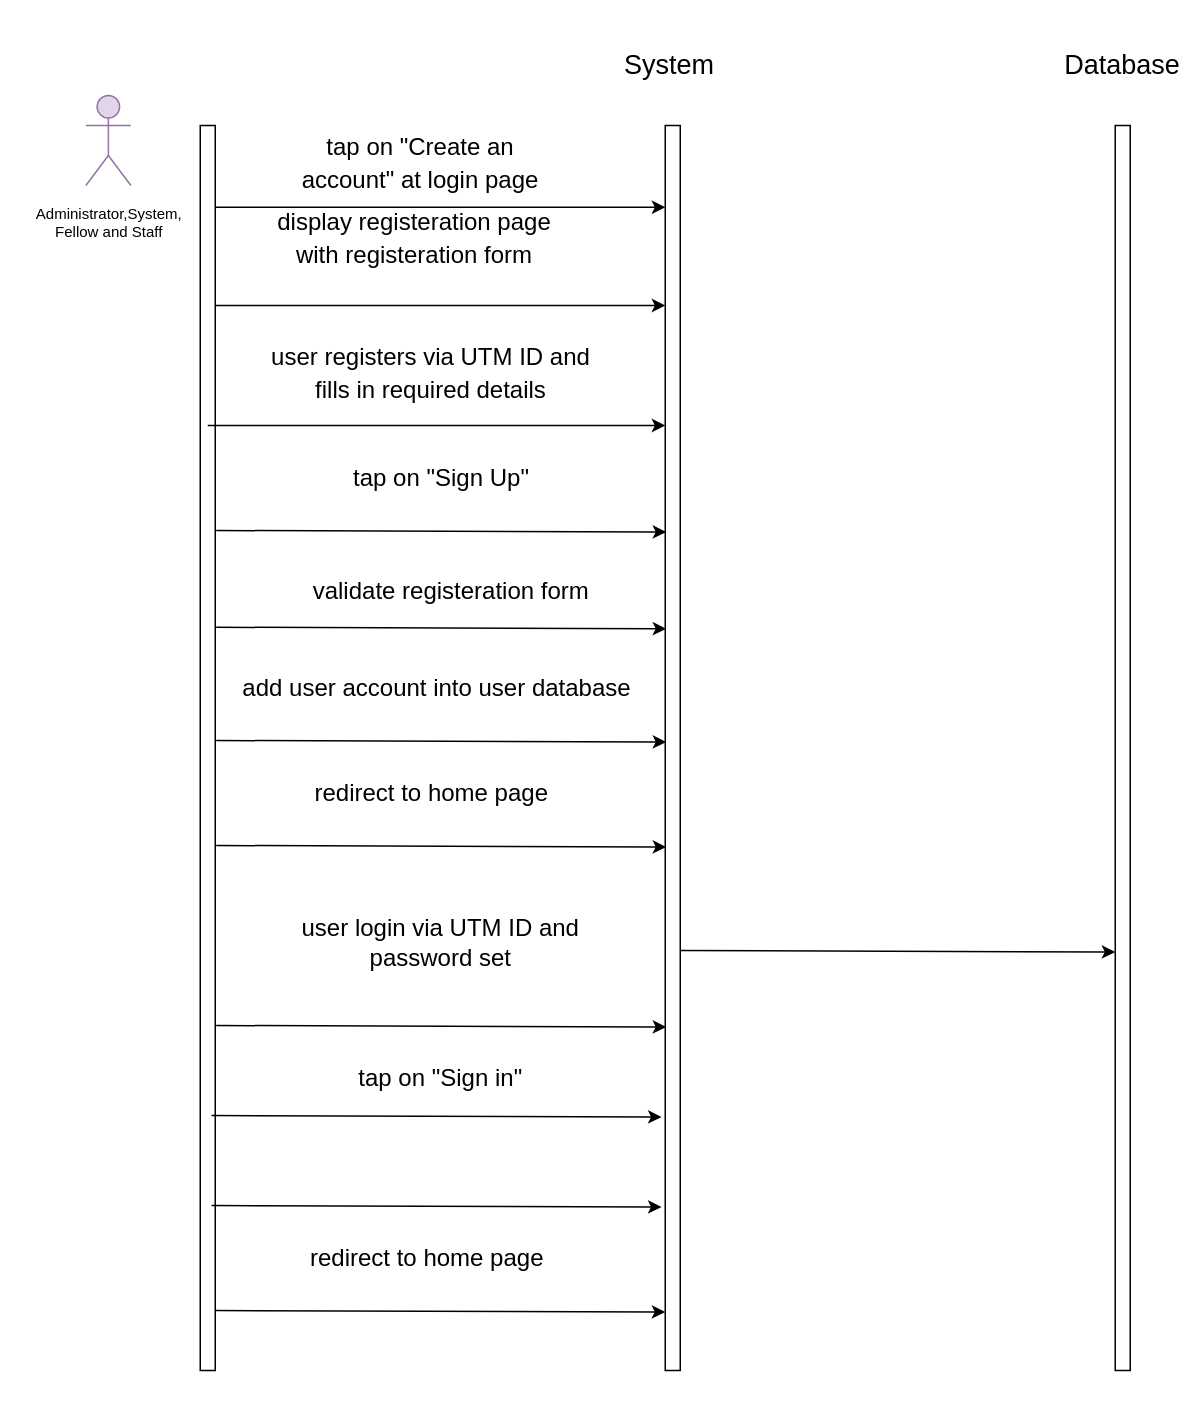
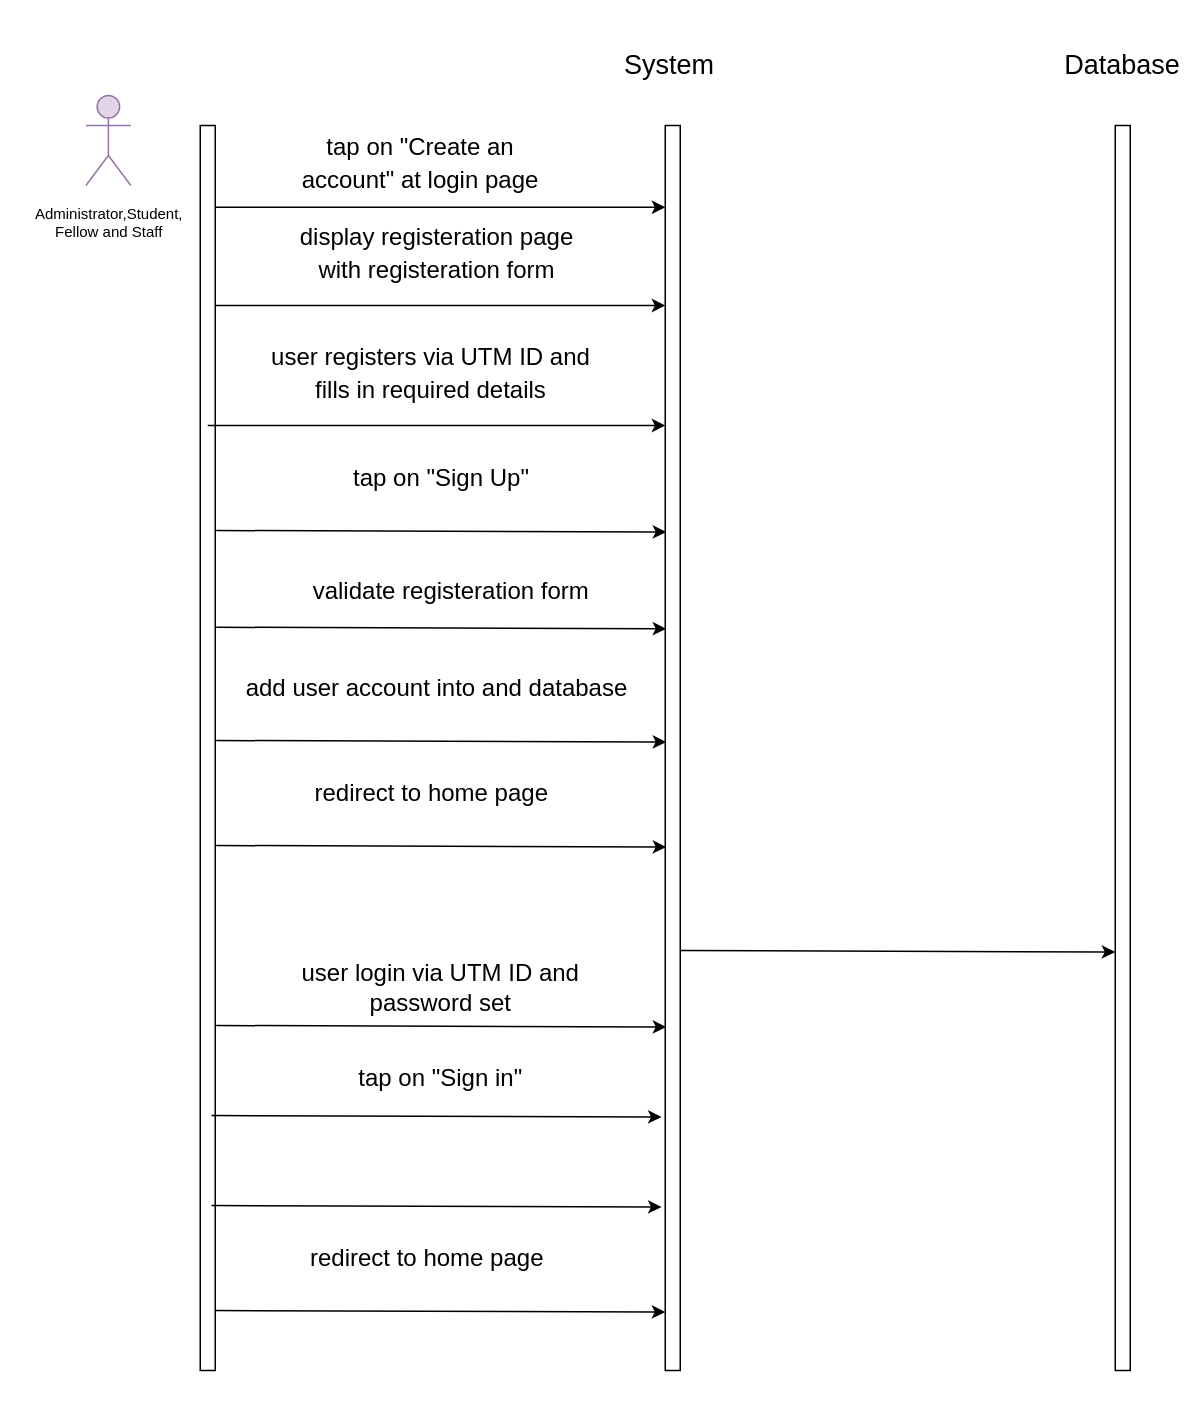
node "Administrator,System, Fellow and Staff": label "Administrator,System, Fellow and Staff" -> "Administrator,Student, Fellow and Staff"
node "display registeration page with registeration form": moved (414, 238) -> (437, 253)
node "add user account into user database": label "add user account into user database" -> "add user account into and database"
node "user login via UTM ID and password set": moved (441, 943) -> (441, 988)
